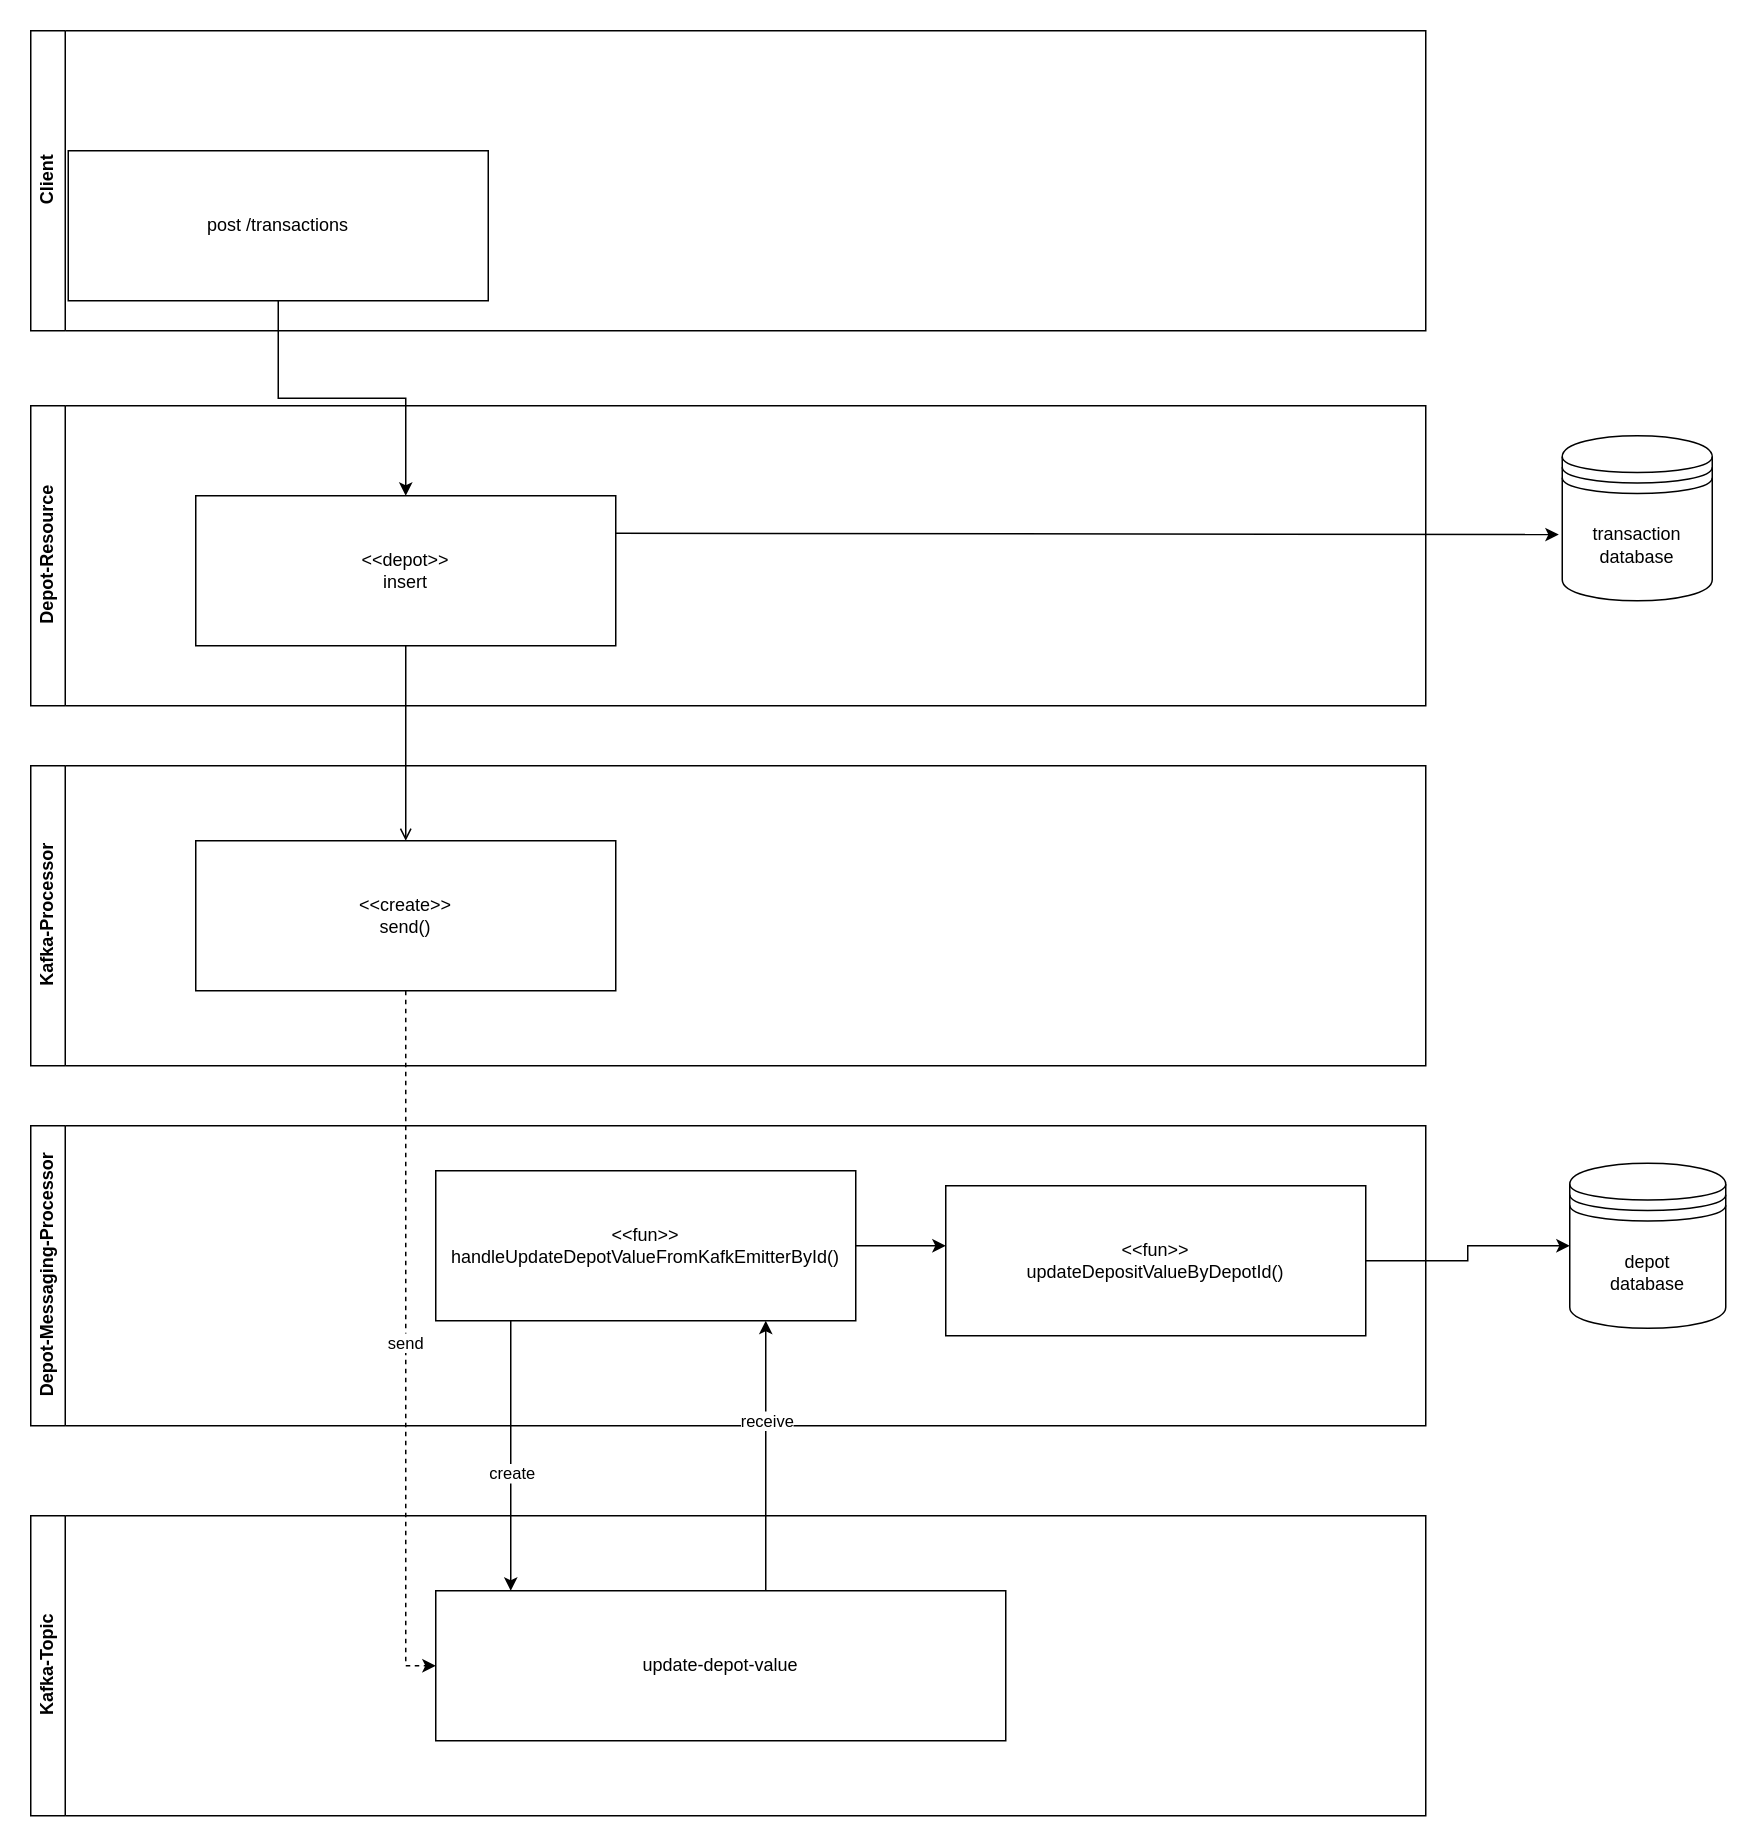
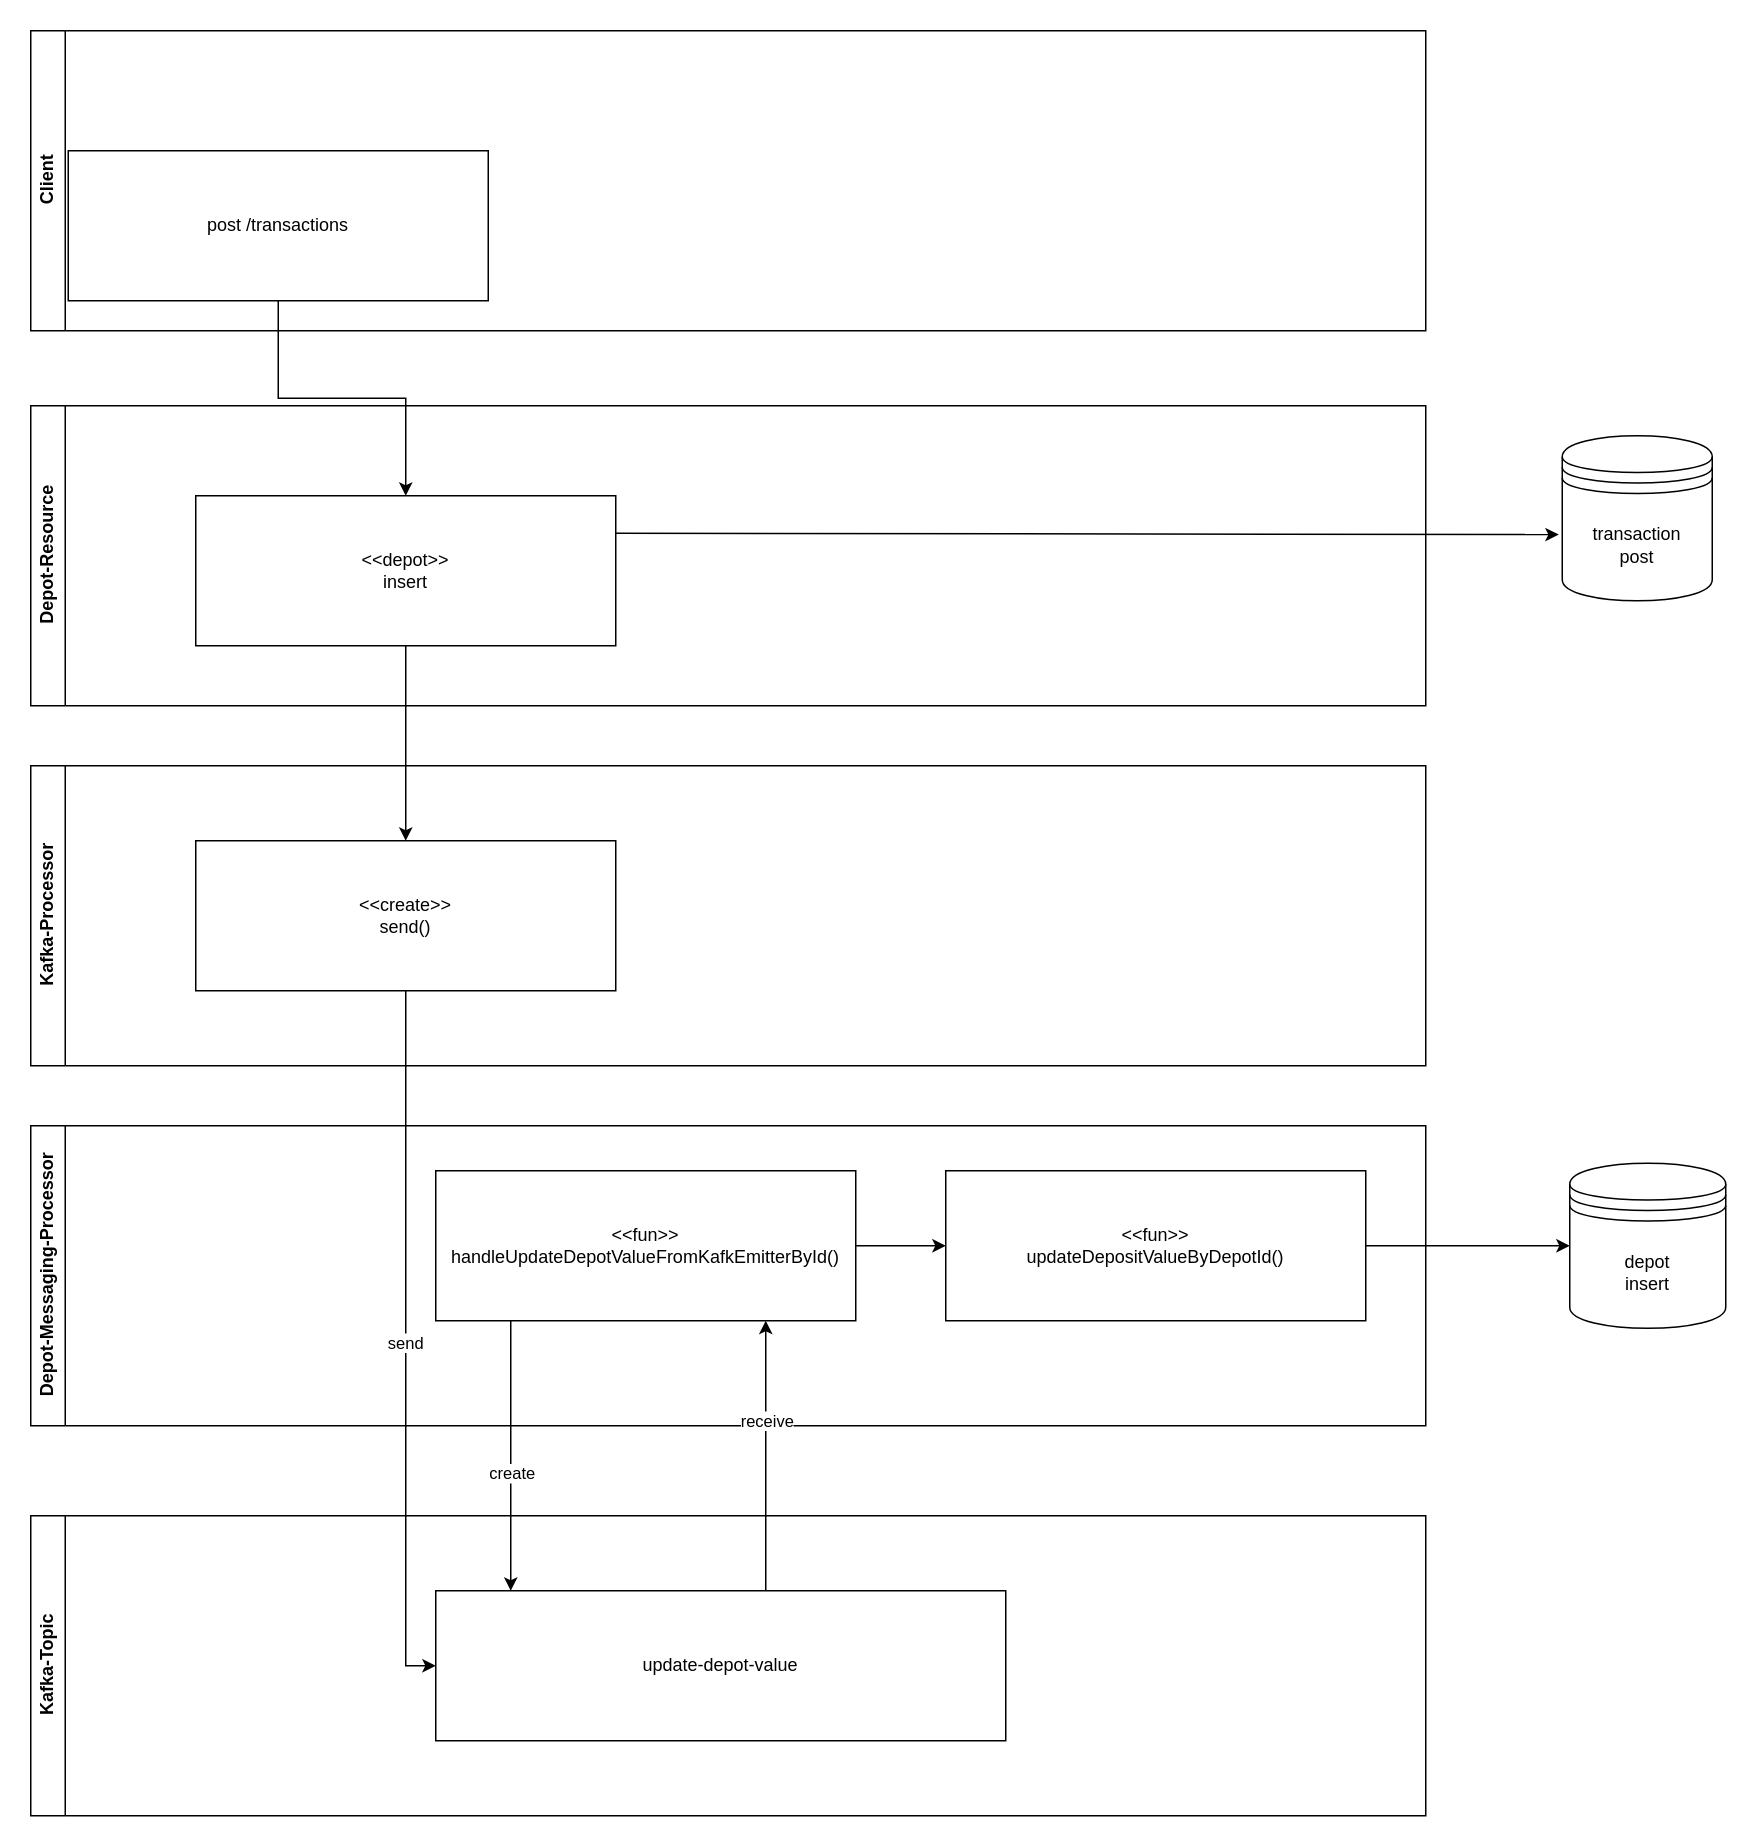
node "transaction database": label "transaction database" -> "transaction post"
edge "<<depot>> insert" -> "<<create>> send()": arrowhead open -> classic
edge "<<create>> send()" -> "update-depot-value": style dashed -> solid
node "<<fun>> updateDepositValueByDepotId()": moved (1156, 1261) -> (1156, 1246)
node "depot database": label "depot database" -> "depot insert"
